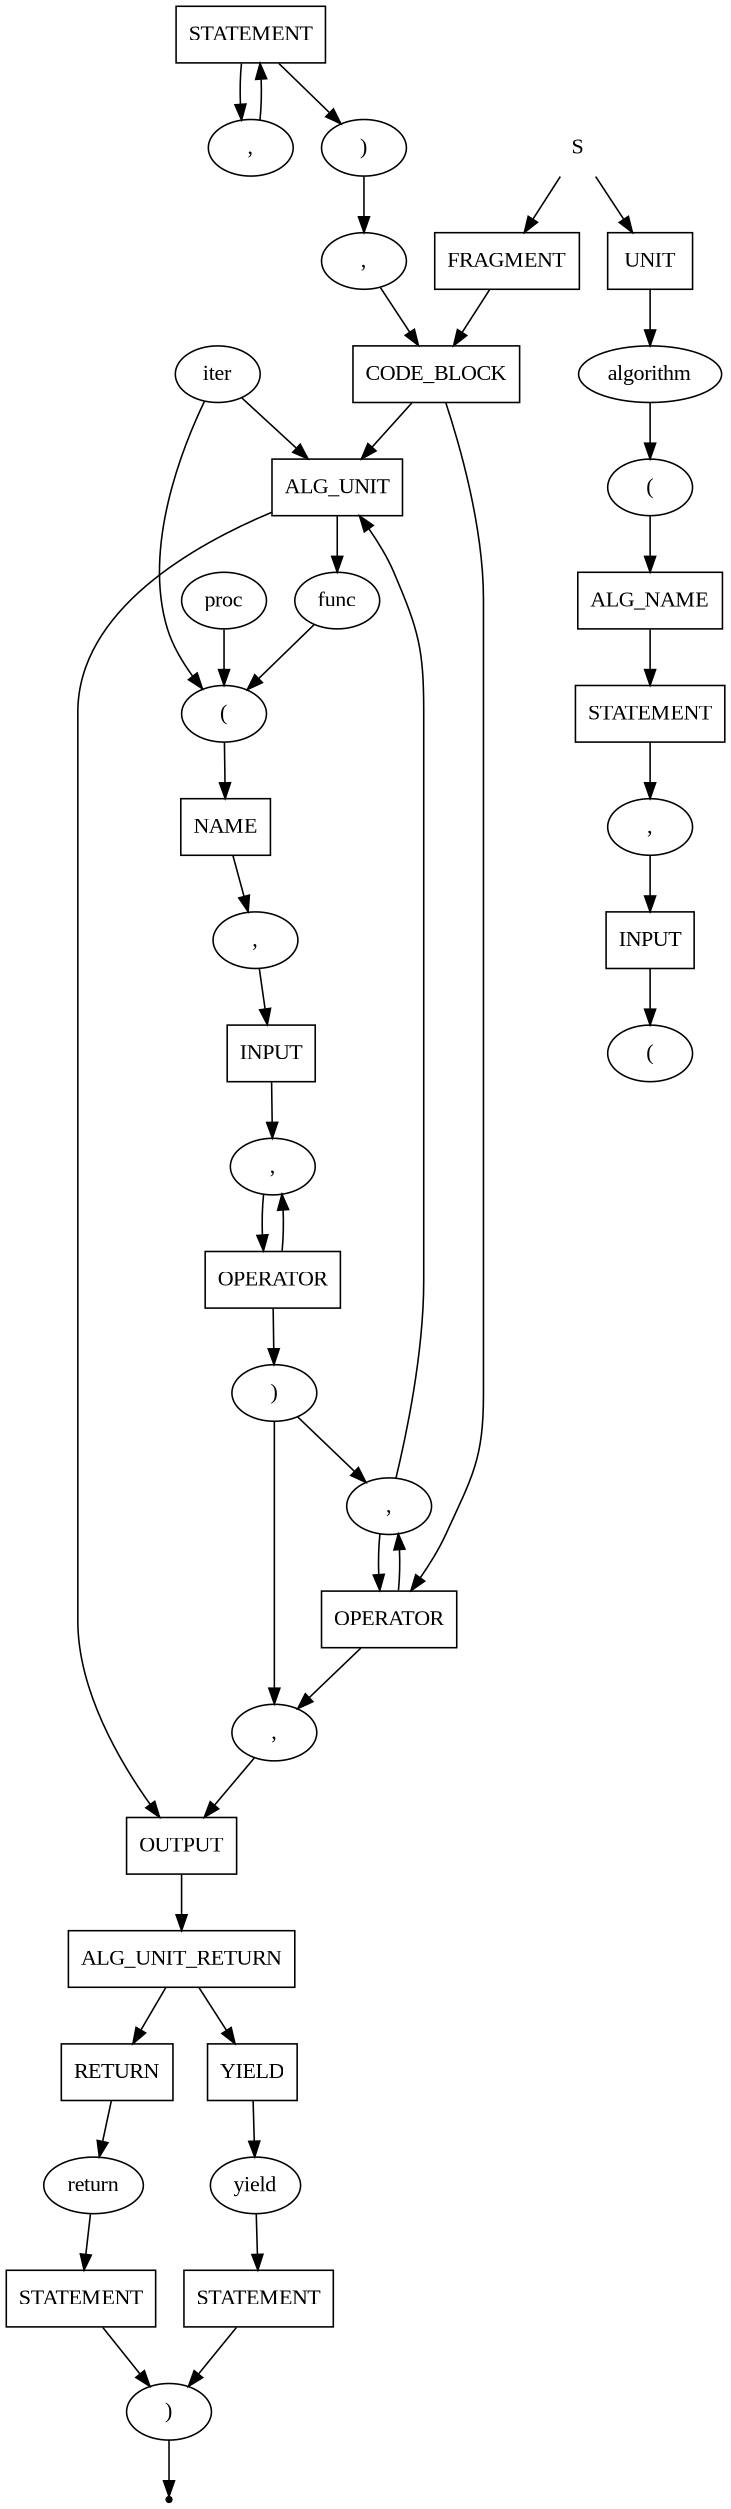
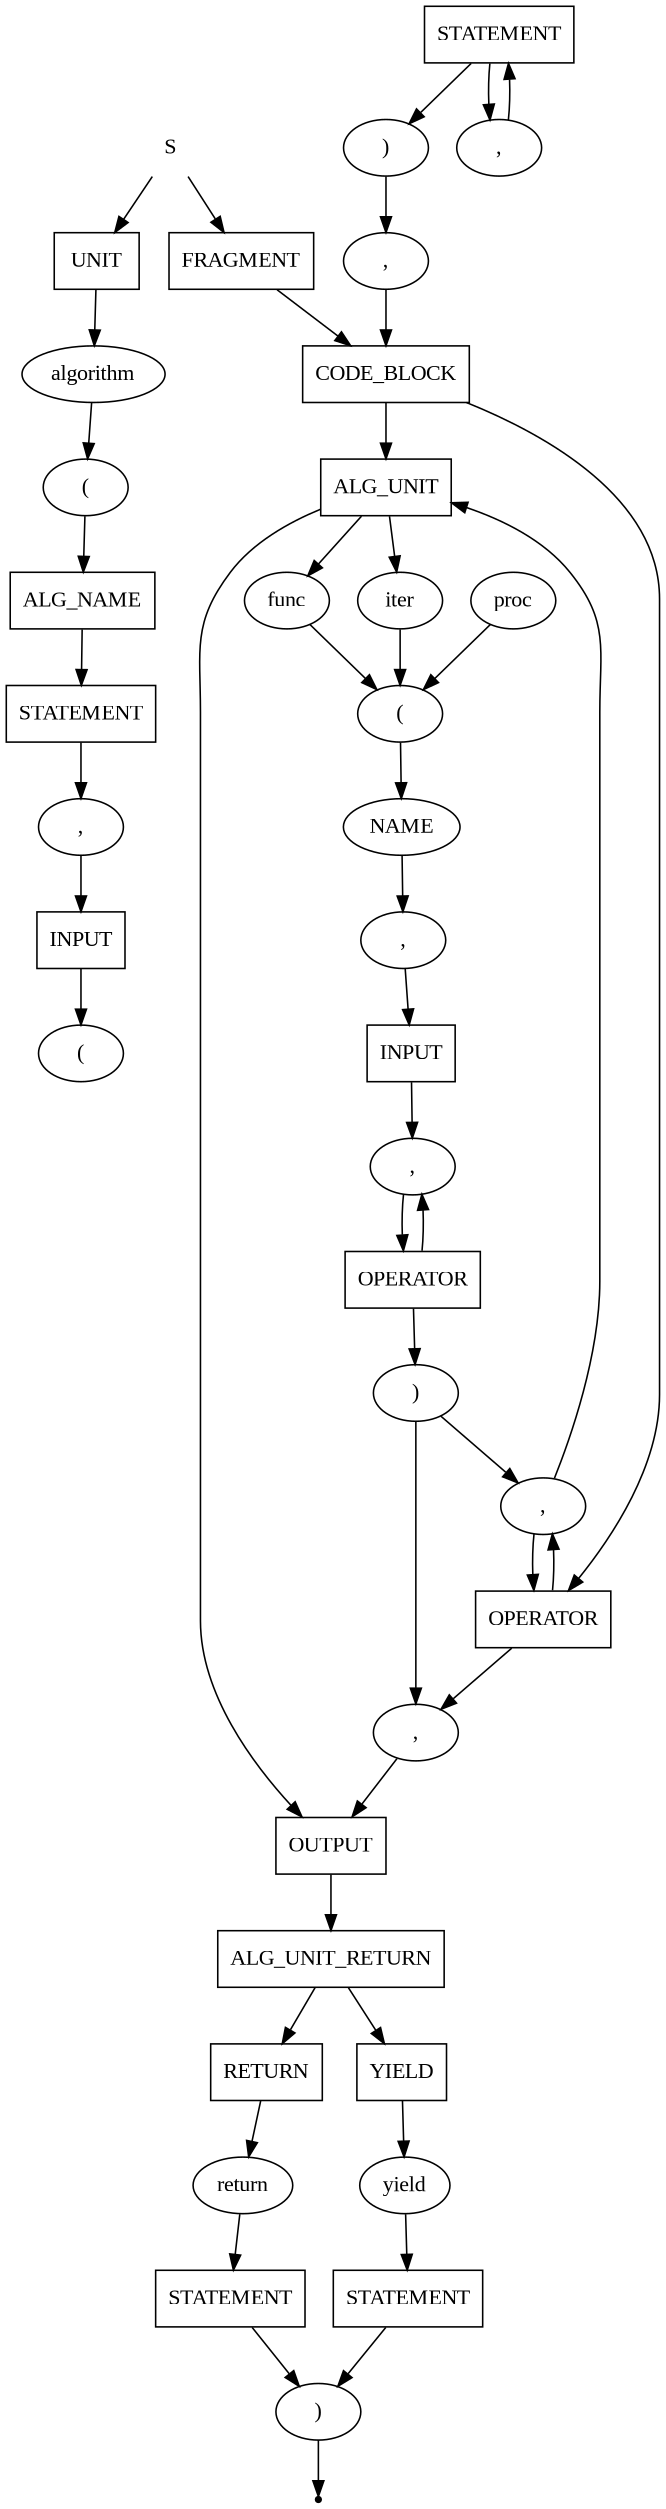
edge "iter" -> "ALG_UNIT": reversed
node "NAME": shape box -> ellipse
